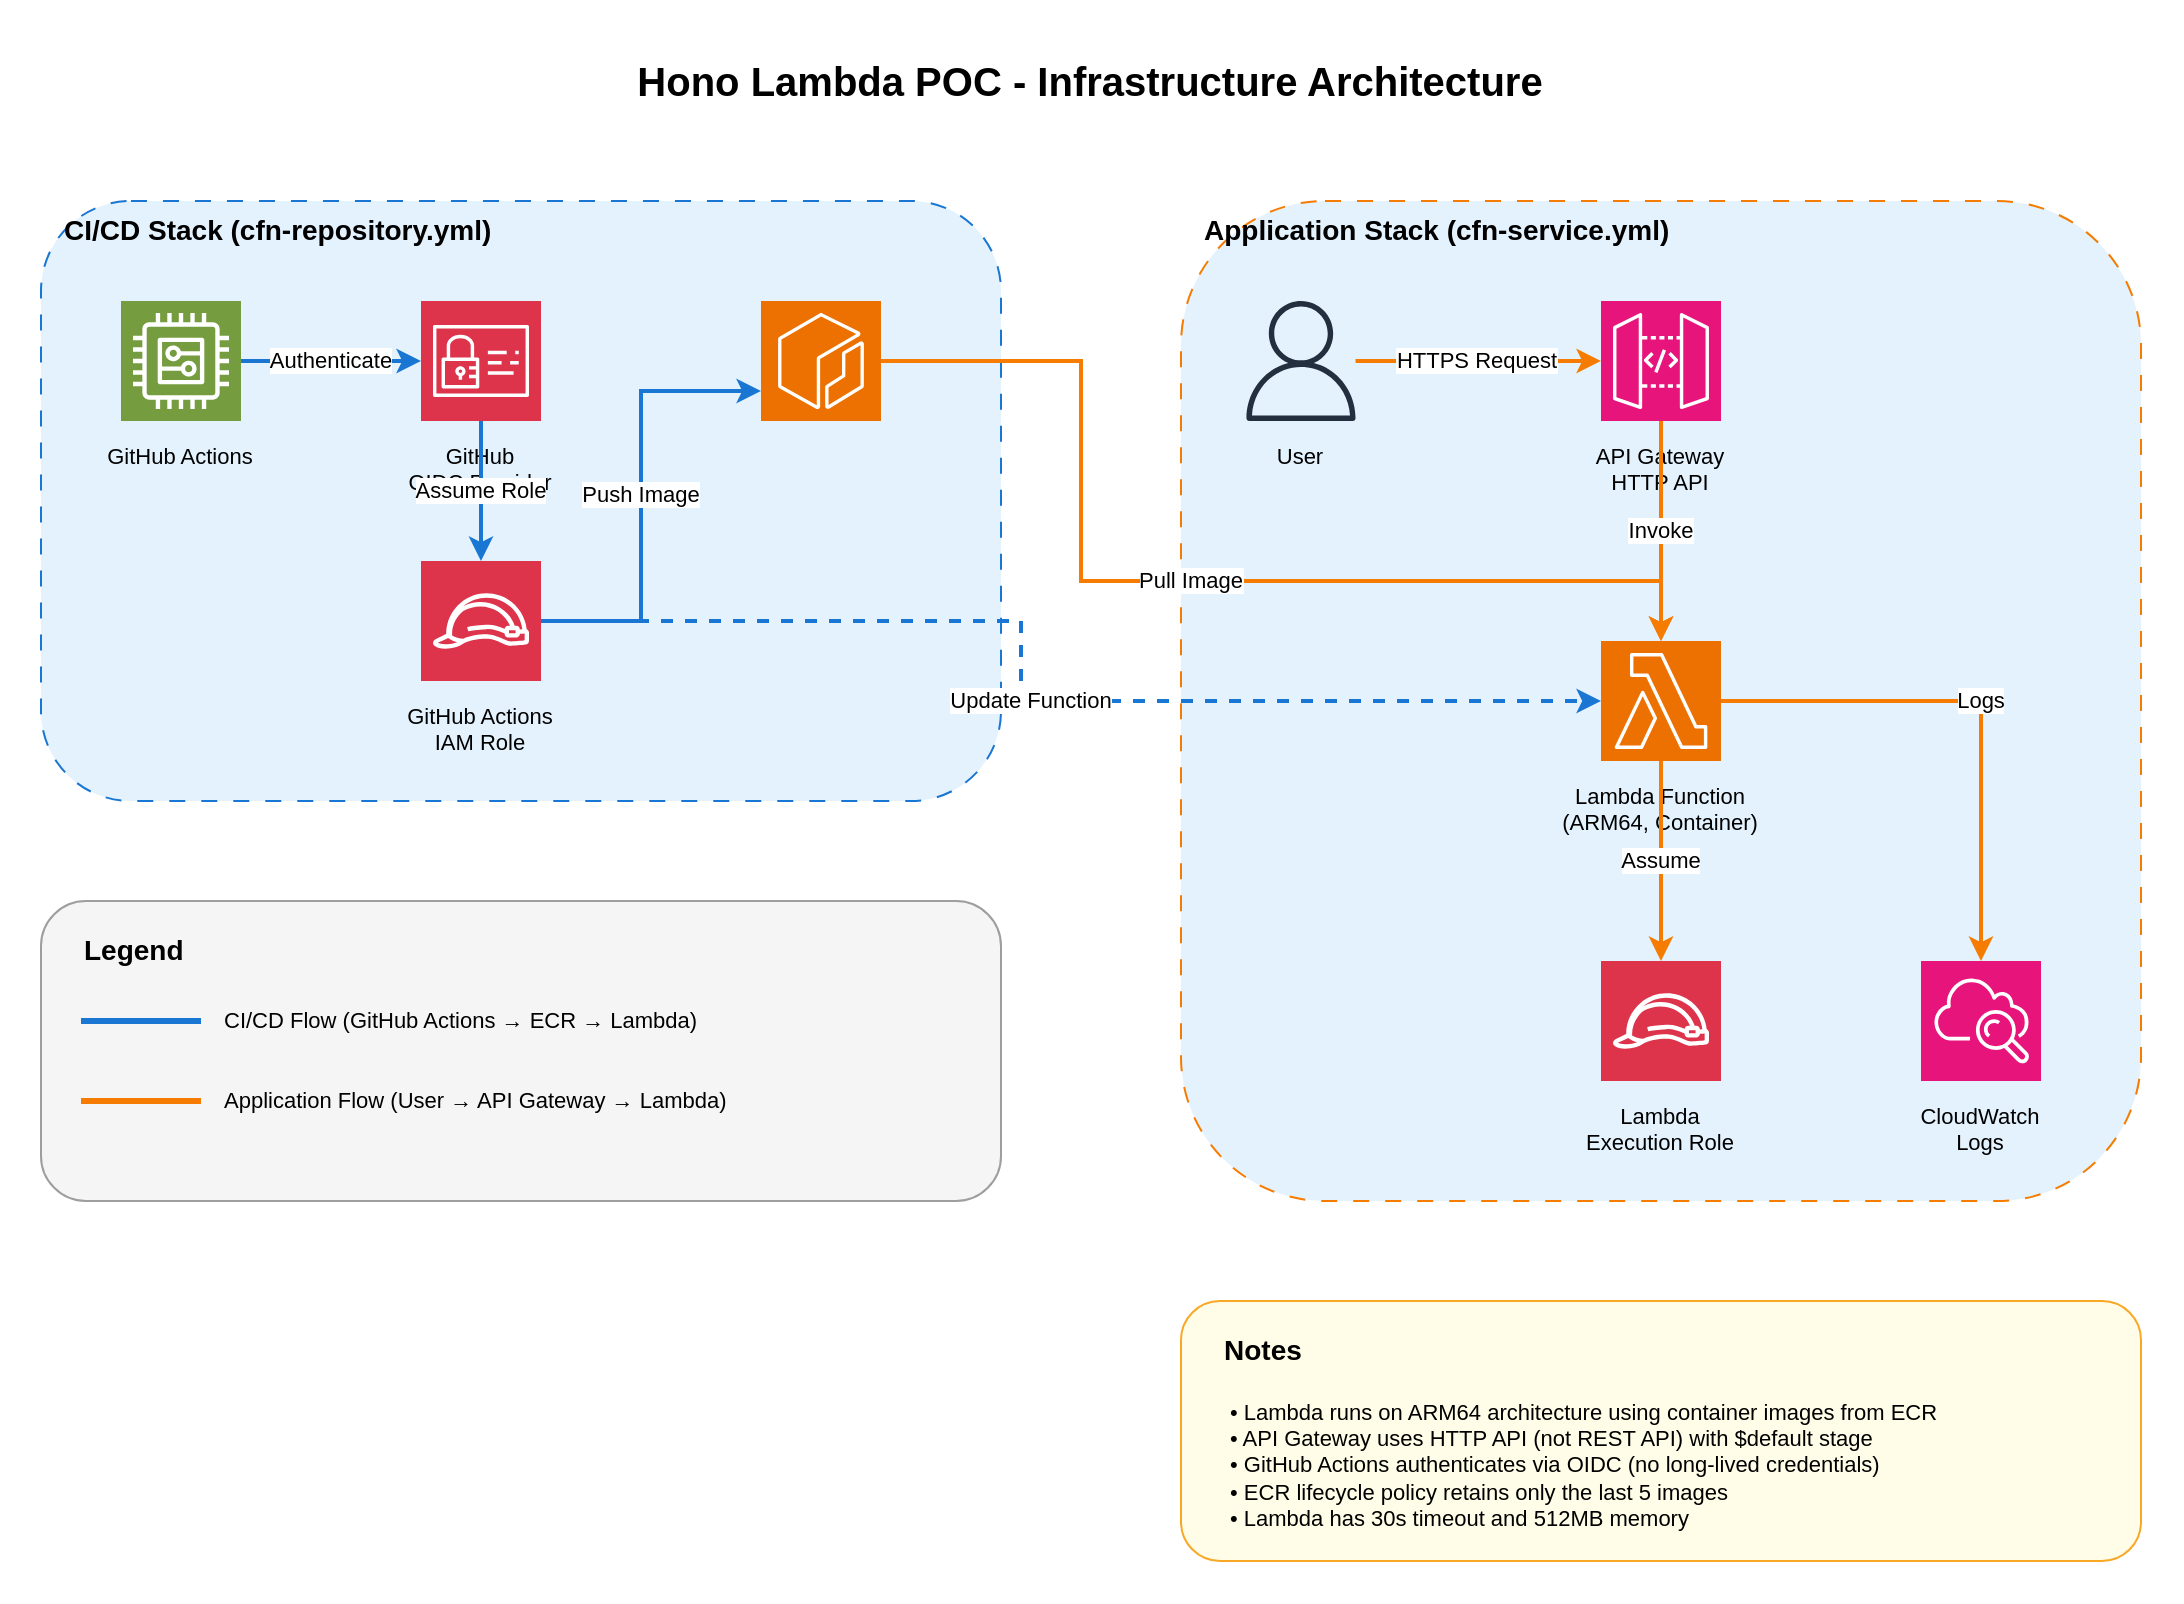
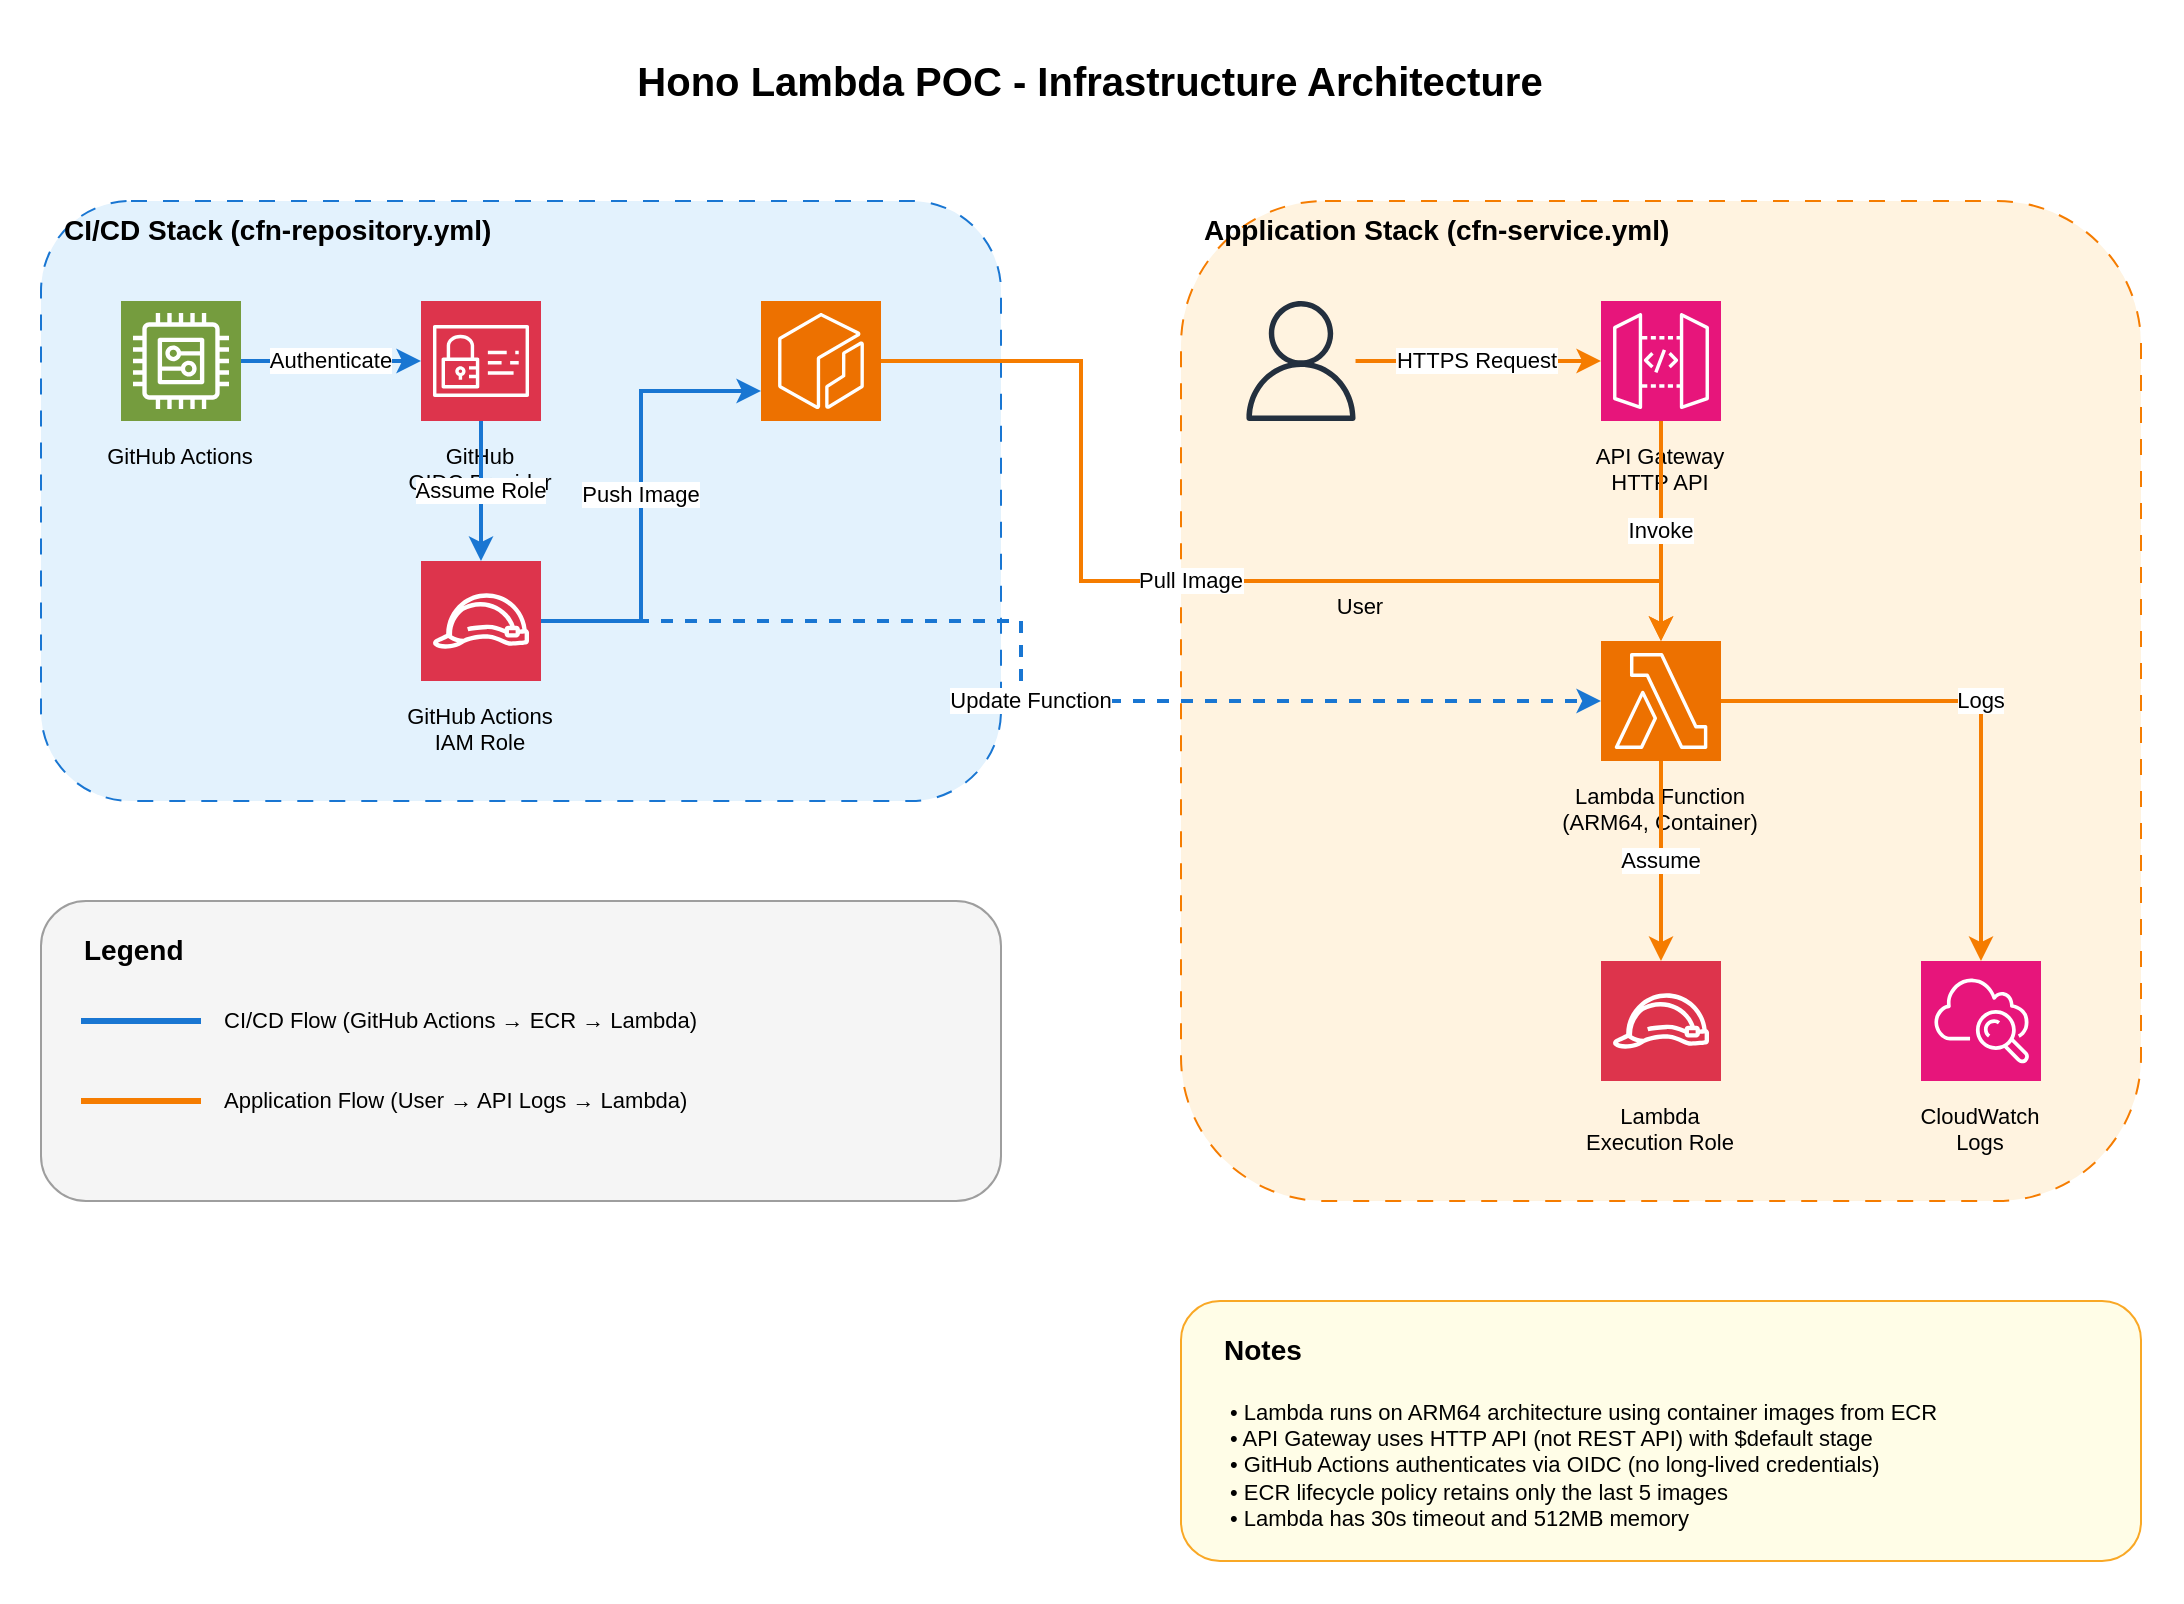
node "Application Stack (cfn-service.yml)": fillcolor #e3f2fd -> #fff3e0
node "User": moved (1301, 451) -> (1361, 601)
node "Application Flow (User → API Gateway → Lambda)": label "Application Flow (User → API Gateway → Lambda)" -> "Application Flow (User → API Logs → Lambda)"
